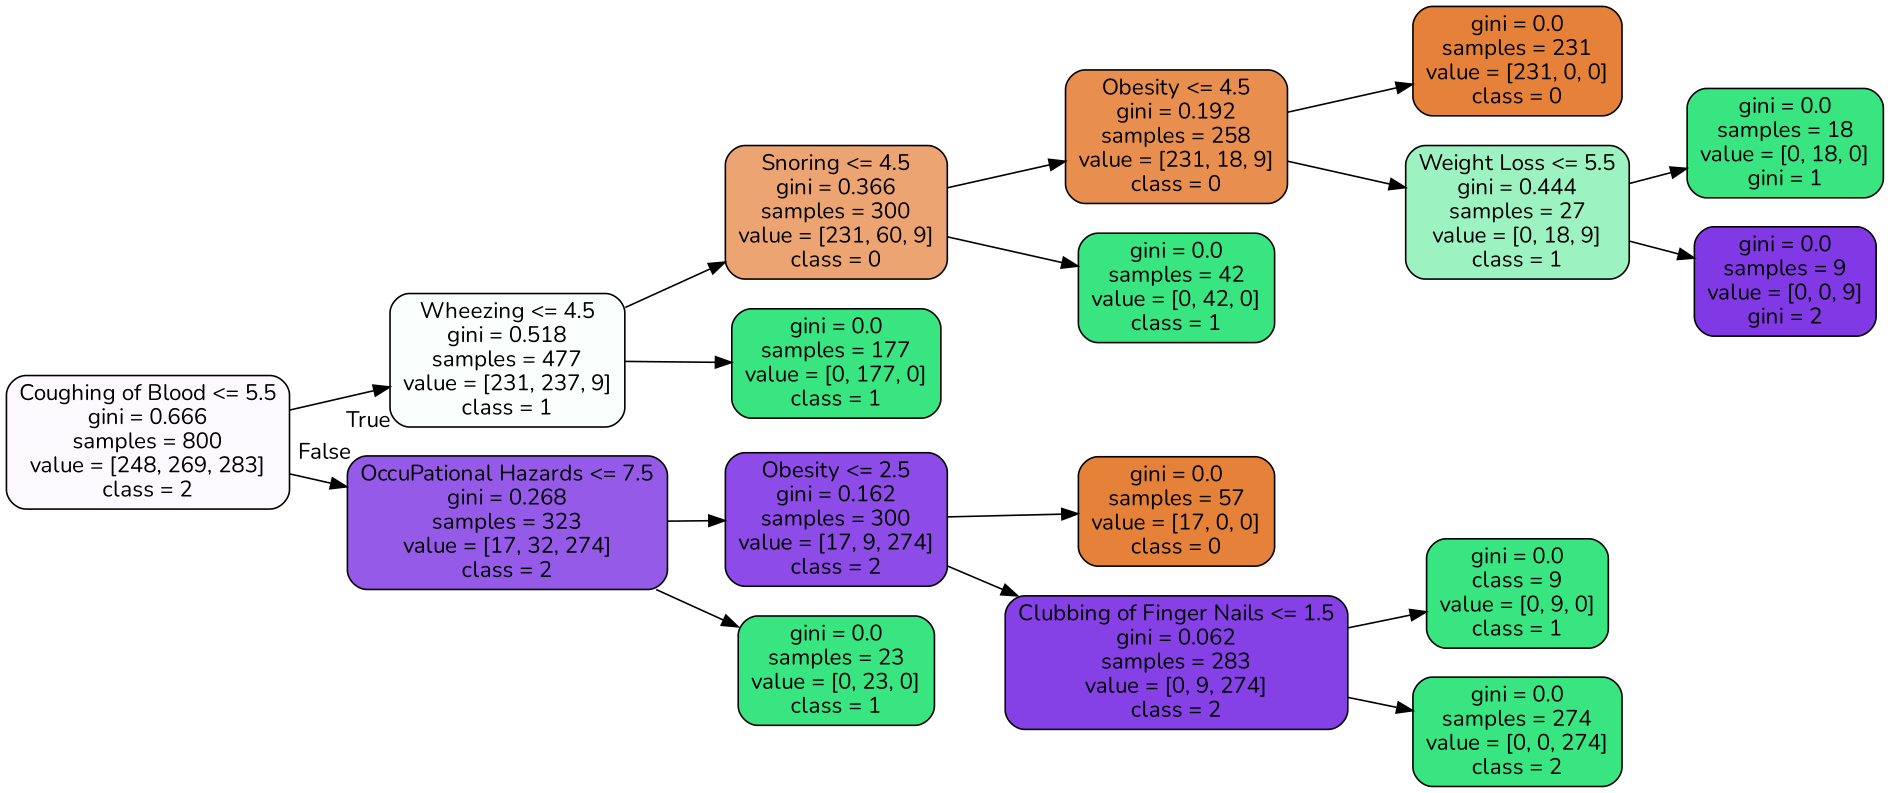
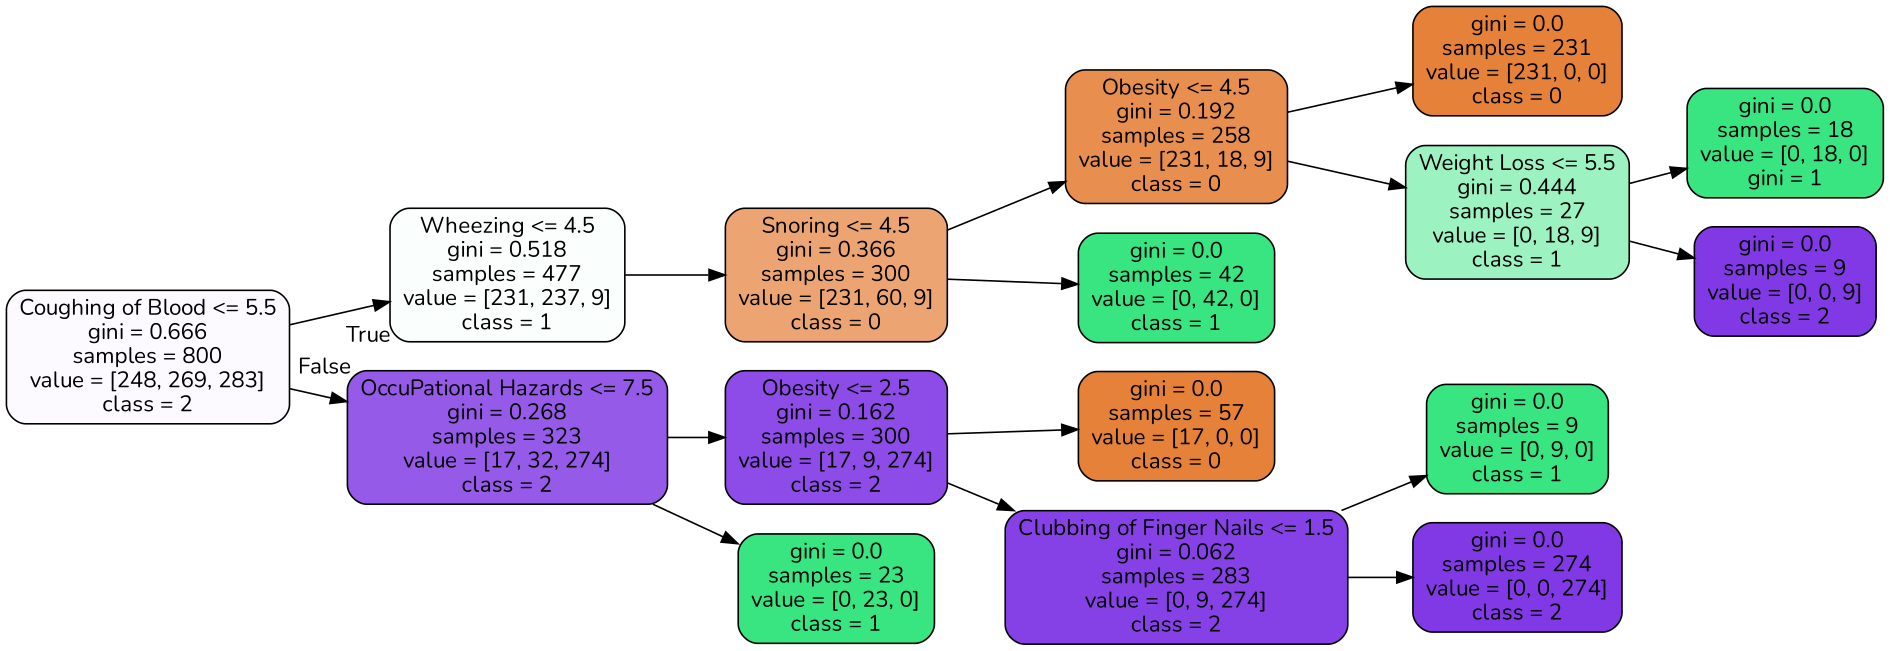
node "gini = 0.0 samples = 9 value = [0, 0, 9] gini = 2": label "gini = 0.0 samples = 9 value = [0, 0, 9] gini = 2" -> "gini = 0.0 samples = 9 value = [0, 0, 9] class = 2"
node "gini = 0.0 samples = 177 value = [0, 177, 0] class = 1": removed
node "gini = 0.0 class = 9 value = [0, 9, 0] class = 1": label "gini = 0.0 class = 9 value = [0, 9, 0] class = 1" -> "gini = 0.0 samples = 9 value = [0, 9, 0] class = 1"
node "gini = 0.0 samples = 274 value = [0, 0, 274] class = 2": fillcolor #39e581 -> #8139e5
